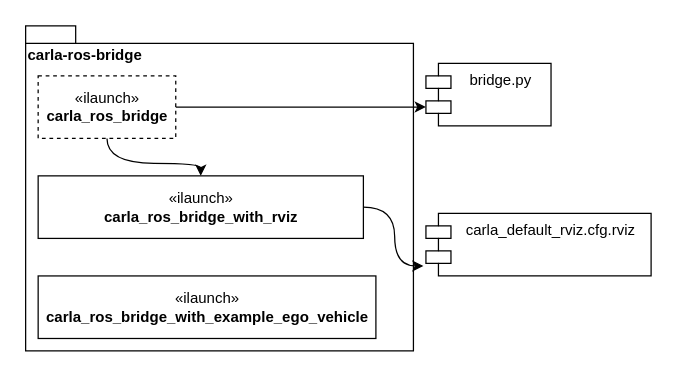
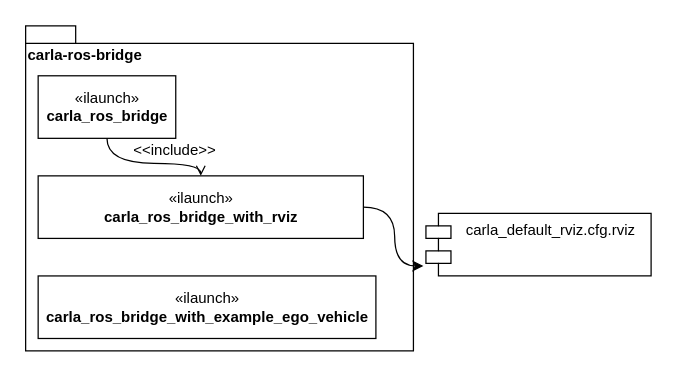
node "bridge.py": removed
node "«ilaunch» carla_ros_bridge": style dashed -> solid
edge "«ilaunch» carla_ros_bridge" -> "bridge.py": removed
node "<<include>>": added
edge "«ilaunch» carla_ros_bridge" -> "«ilaunch» carla_ros_bridge_with_rviz": arrowhead classic -> open
